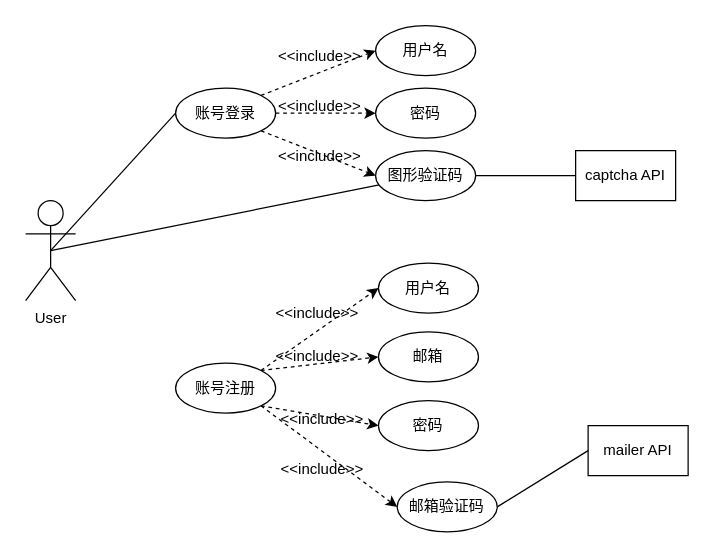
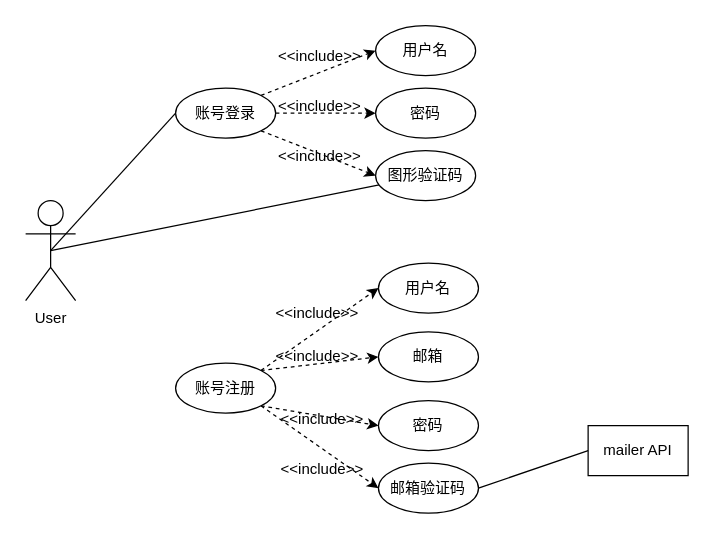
edge "图形验证码" -- "captcha API": removed
node "captcha API": removed
node "邮箱验证码": moved (447, 507) -> (428, 488)
